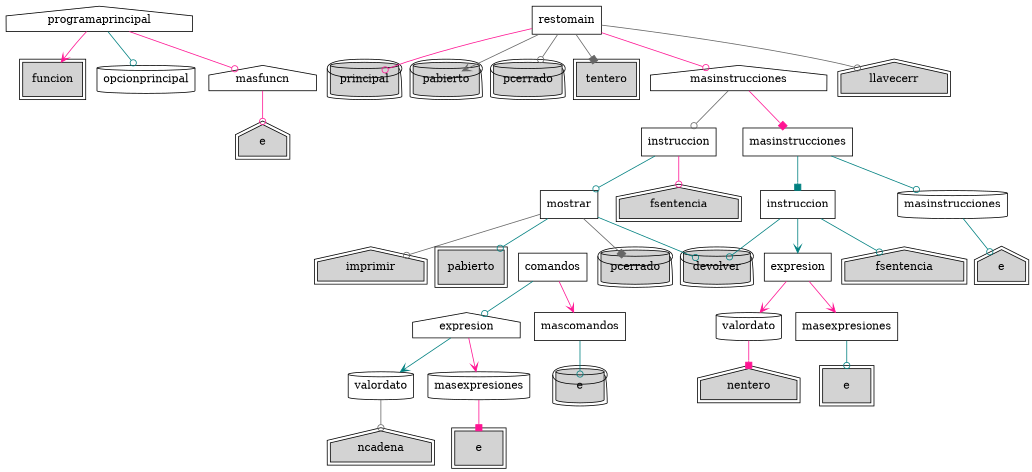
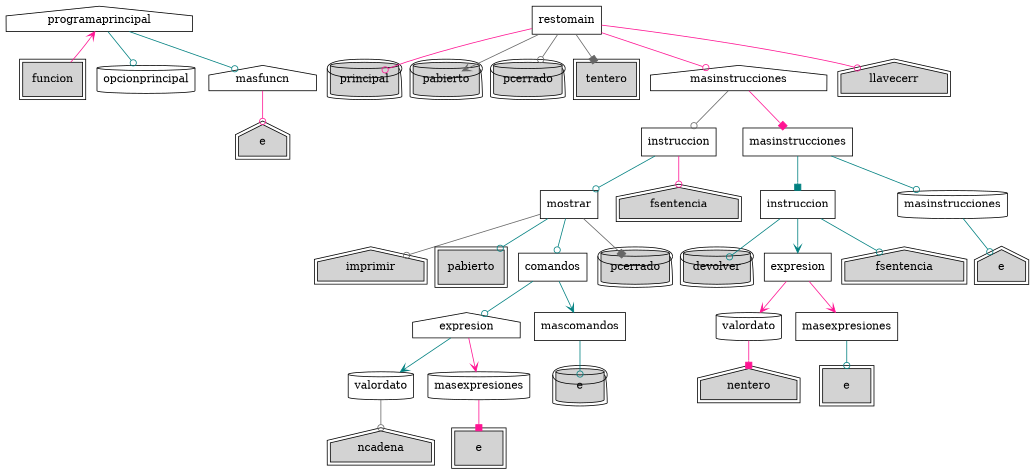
edge "restomain" -> "llavecerr": color gray40 -> deeppink
edge "programaprincipal" -> "funcion": reversed
edge "programaprincipal" -> "masfuncn": color deeppink -> teal
edge "mostrar" -> "devolver": now "mostrar" -> "comandos"
edge "comandos" -> "mascomandos": color deeppink -> teal
